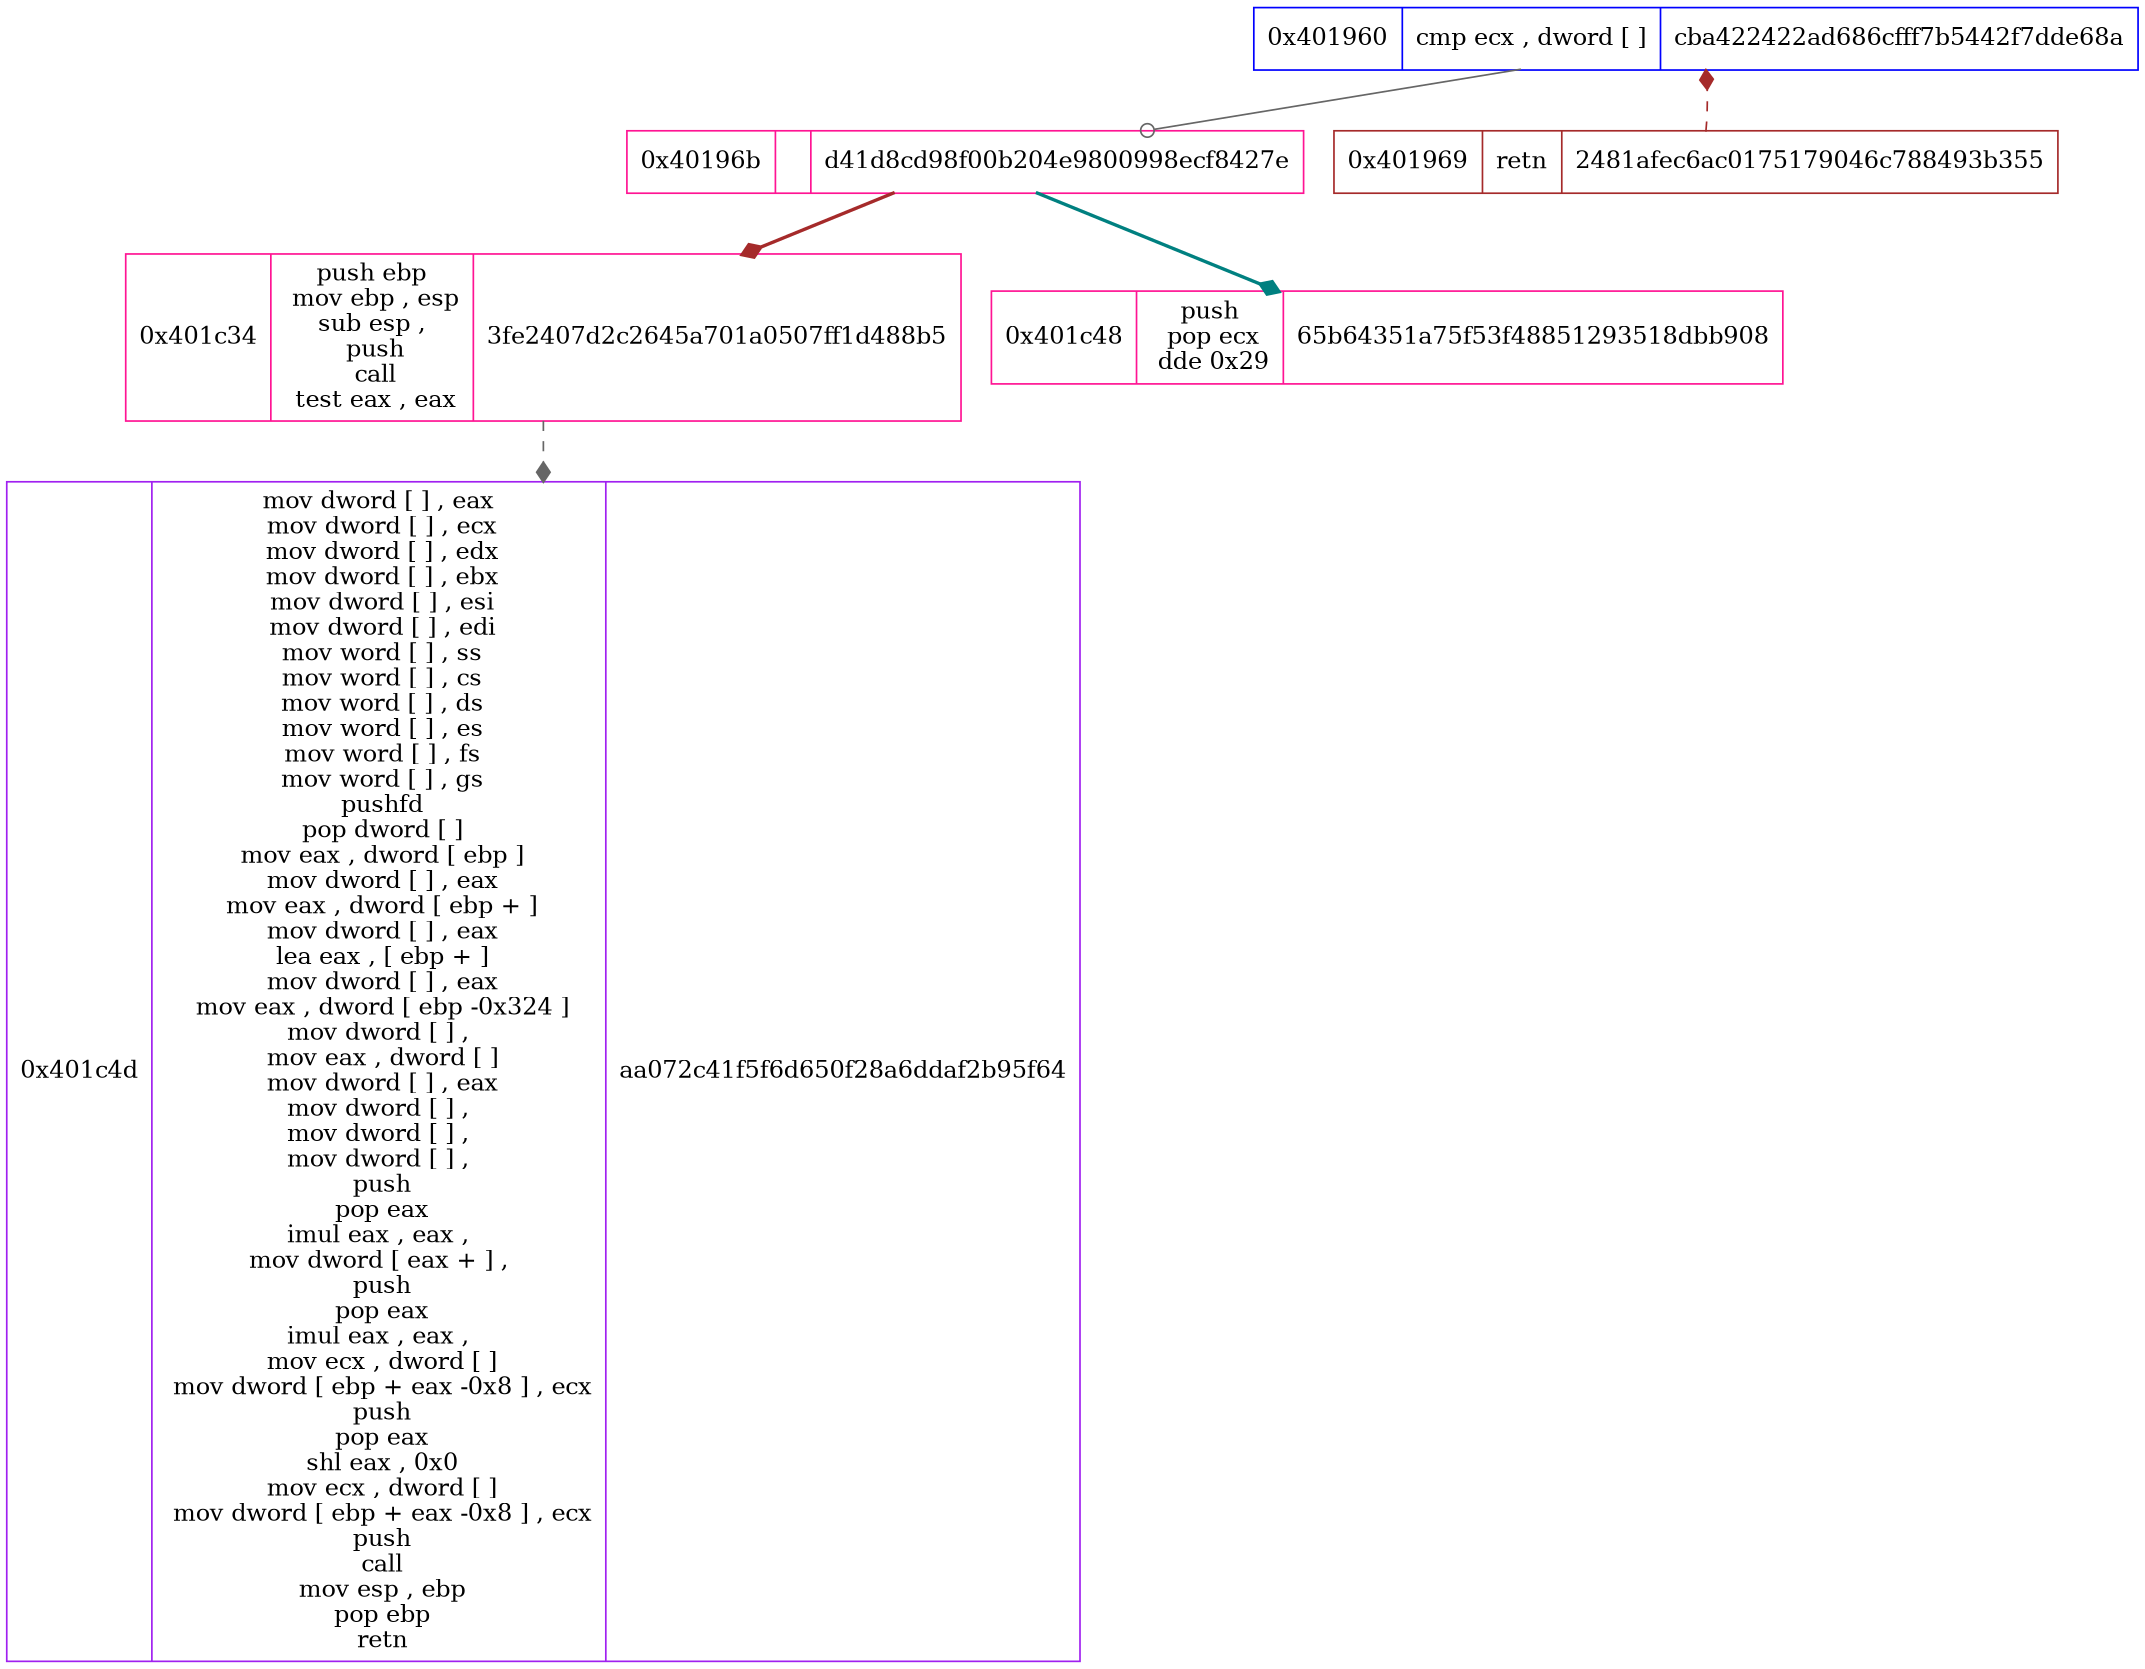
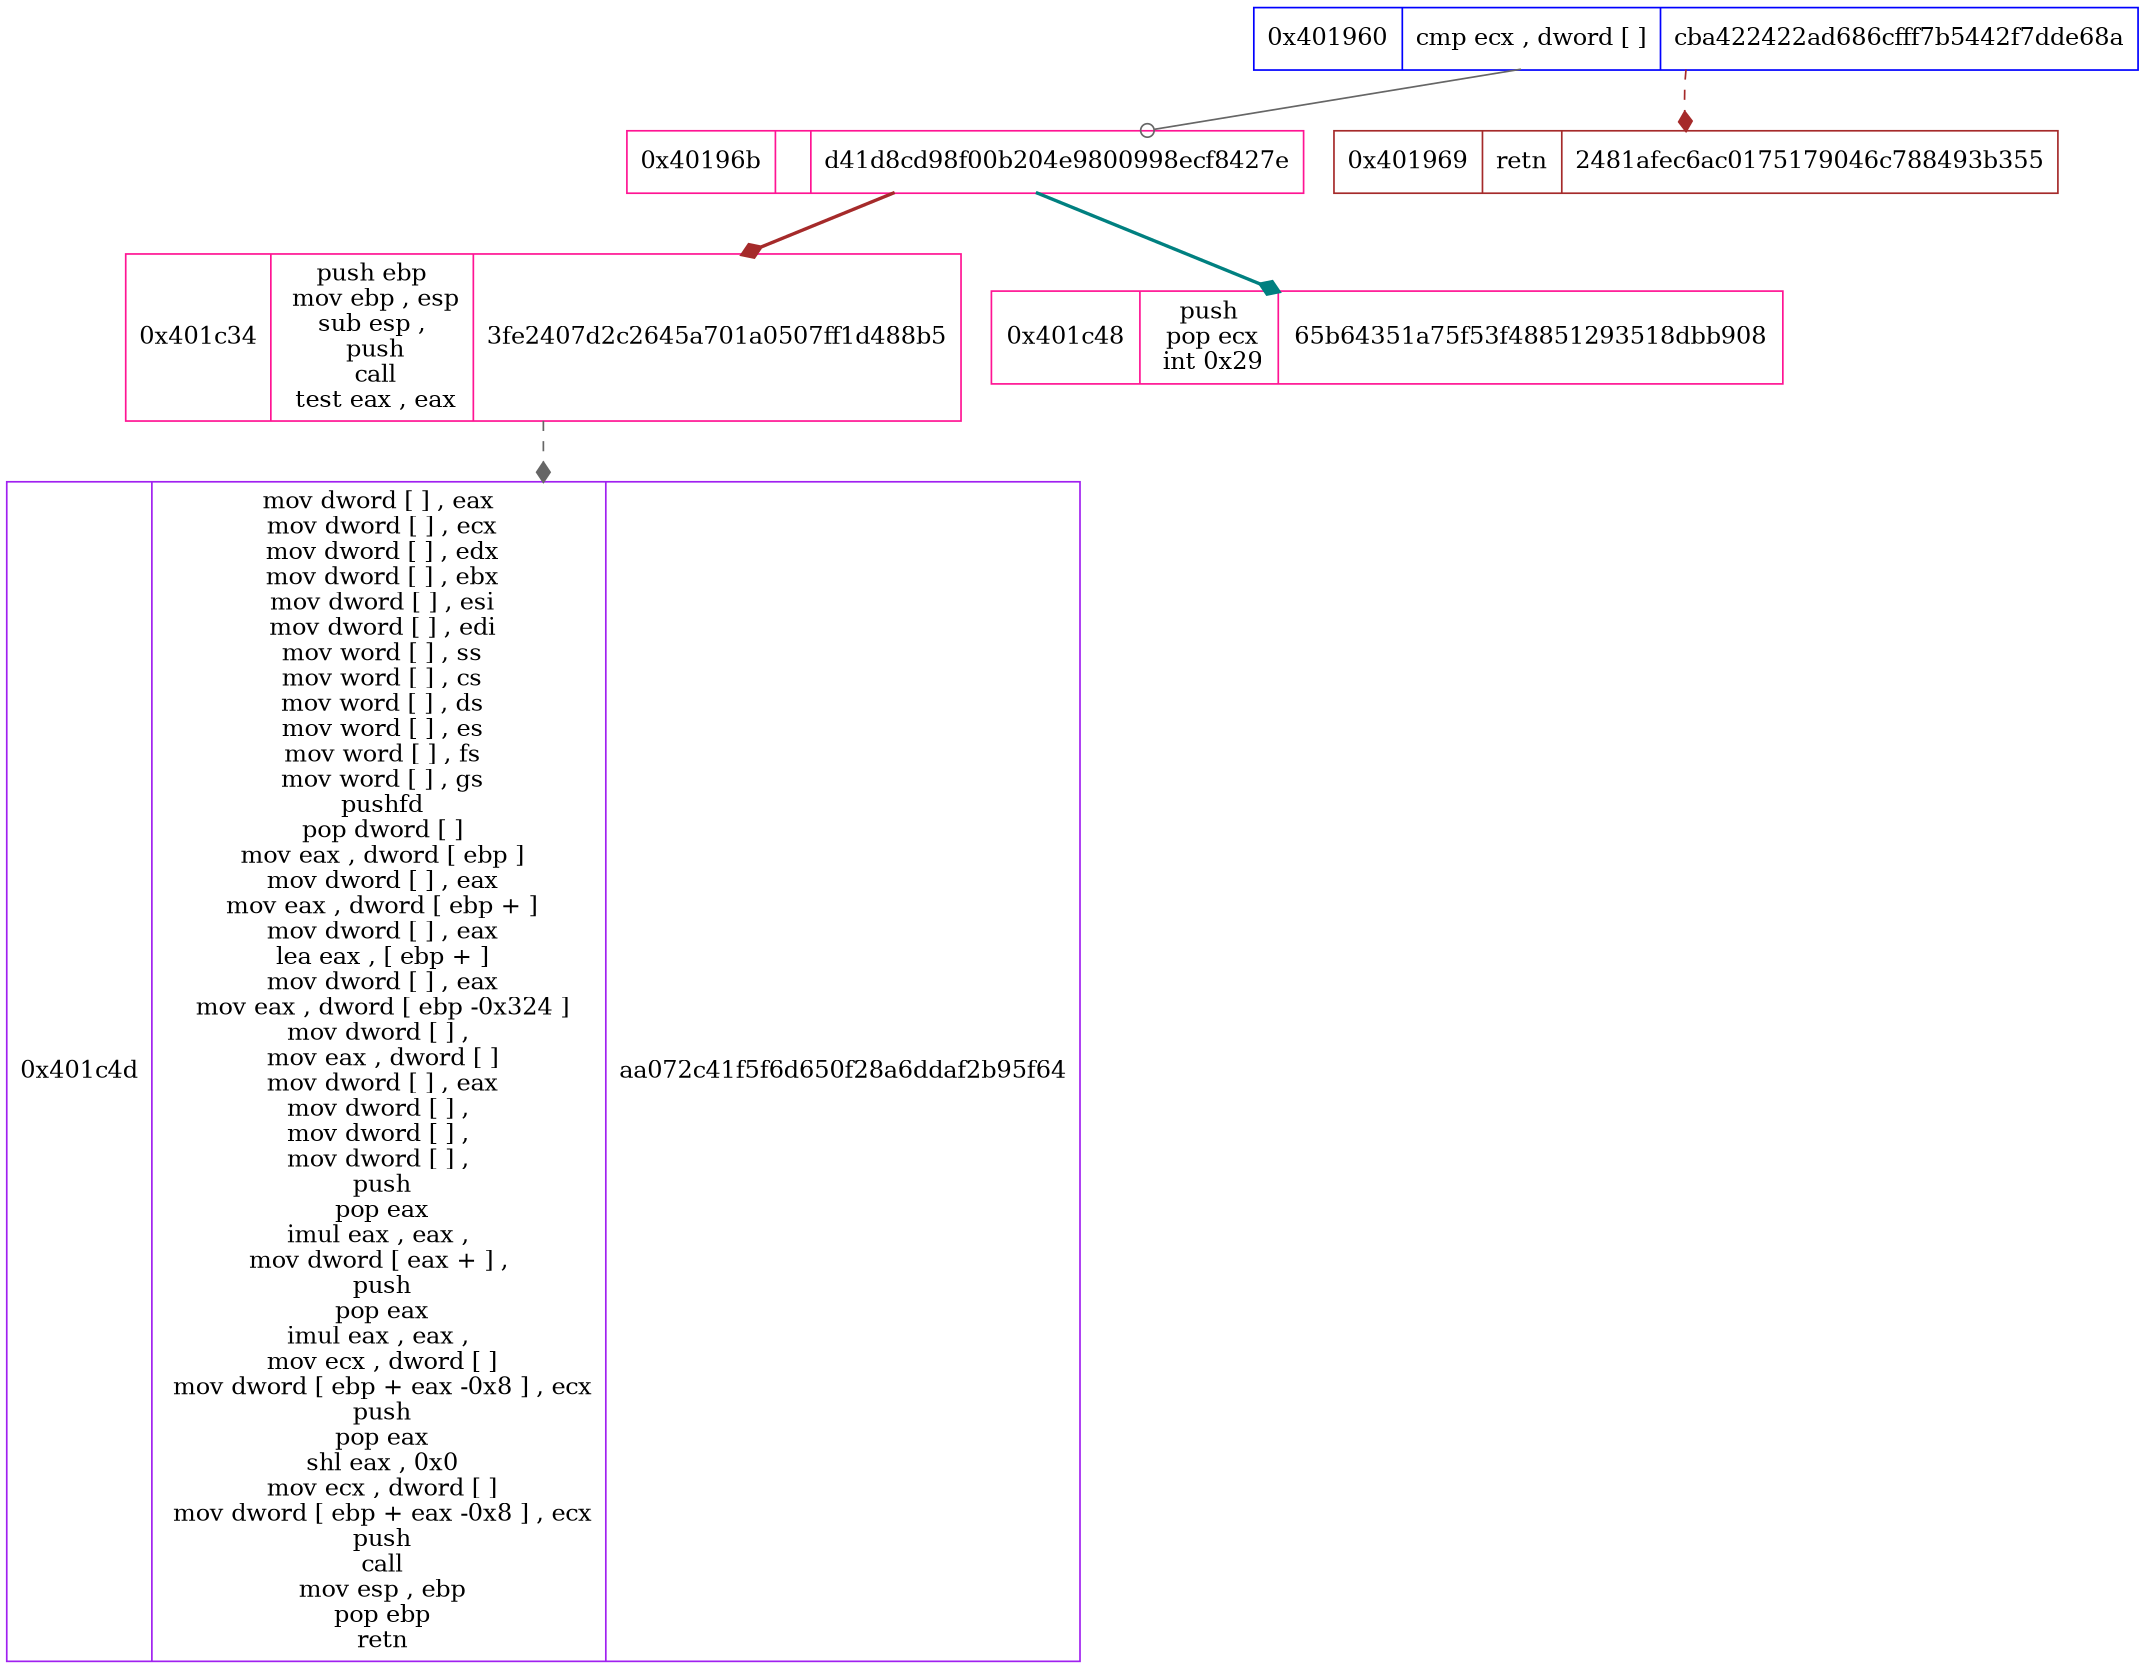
edge "0x401969" -> "0x401960": reversed
node "0x401c48": text "dde 0x29" -> "int 0x29"
